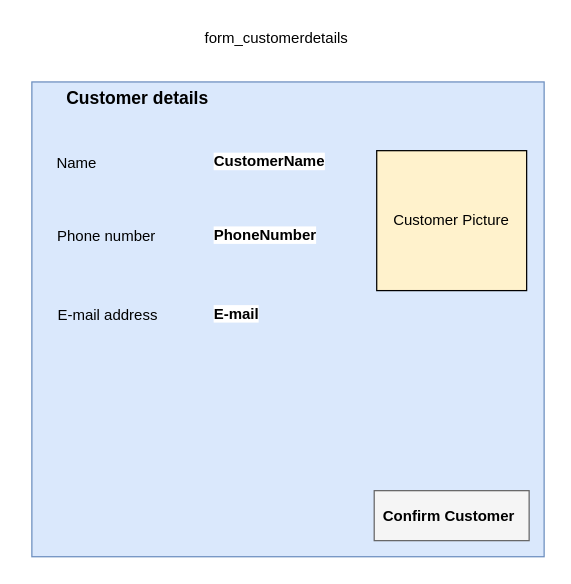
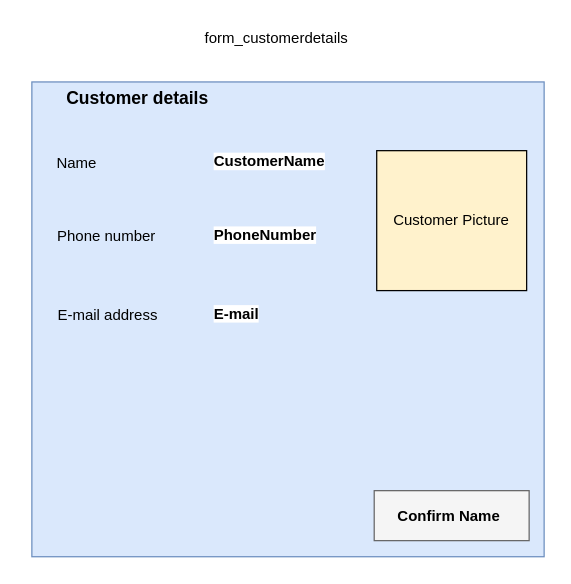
node "Confirm Customer": label "Confirm Customer" -> "Confirm Name"
